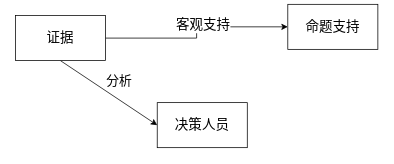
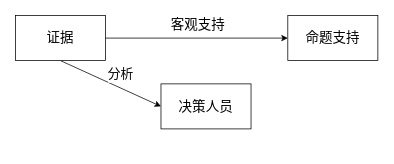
node "命题支持": moved (333, 27) -> (333, 38)
node "决策人员": moved (202, 125) -> (206, 106)
